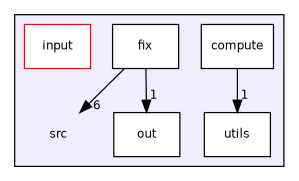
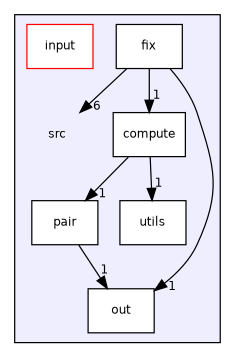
edge "fix" -> "compute": added
node "pair": added
